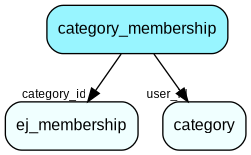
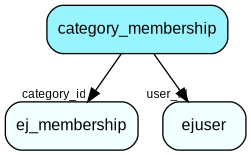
node "category": label "category" -> "ejuser"
